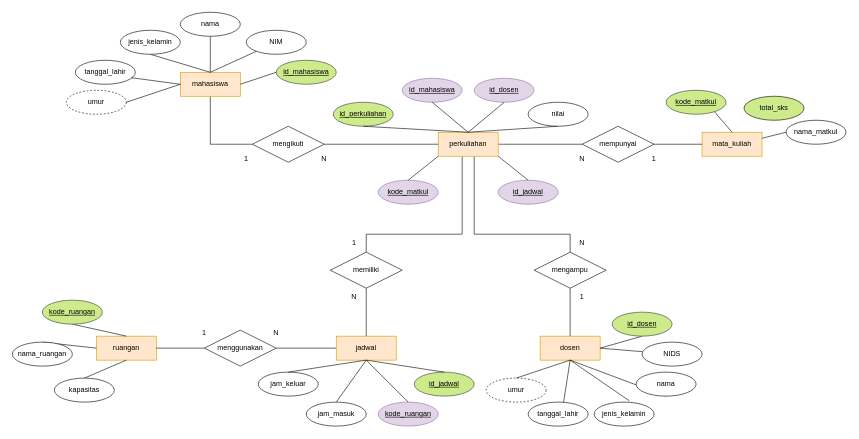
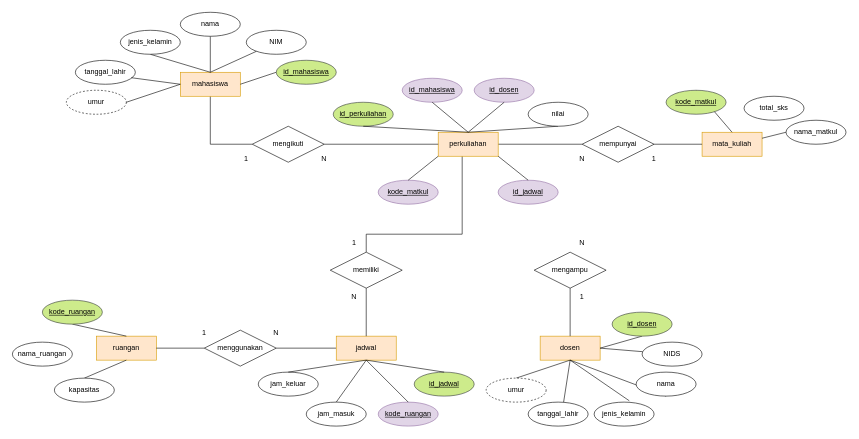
node "total_sks": fillcolor #cdeb8b -> #ffffff
edge "perkuliahan" -- "mengampu": removed
edge "ruangan" -- "nama_ruangan": removed
